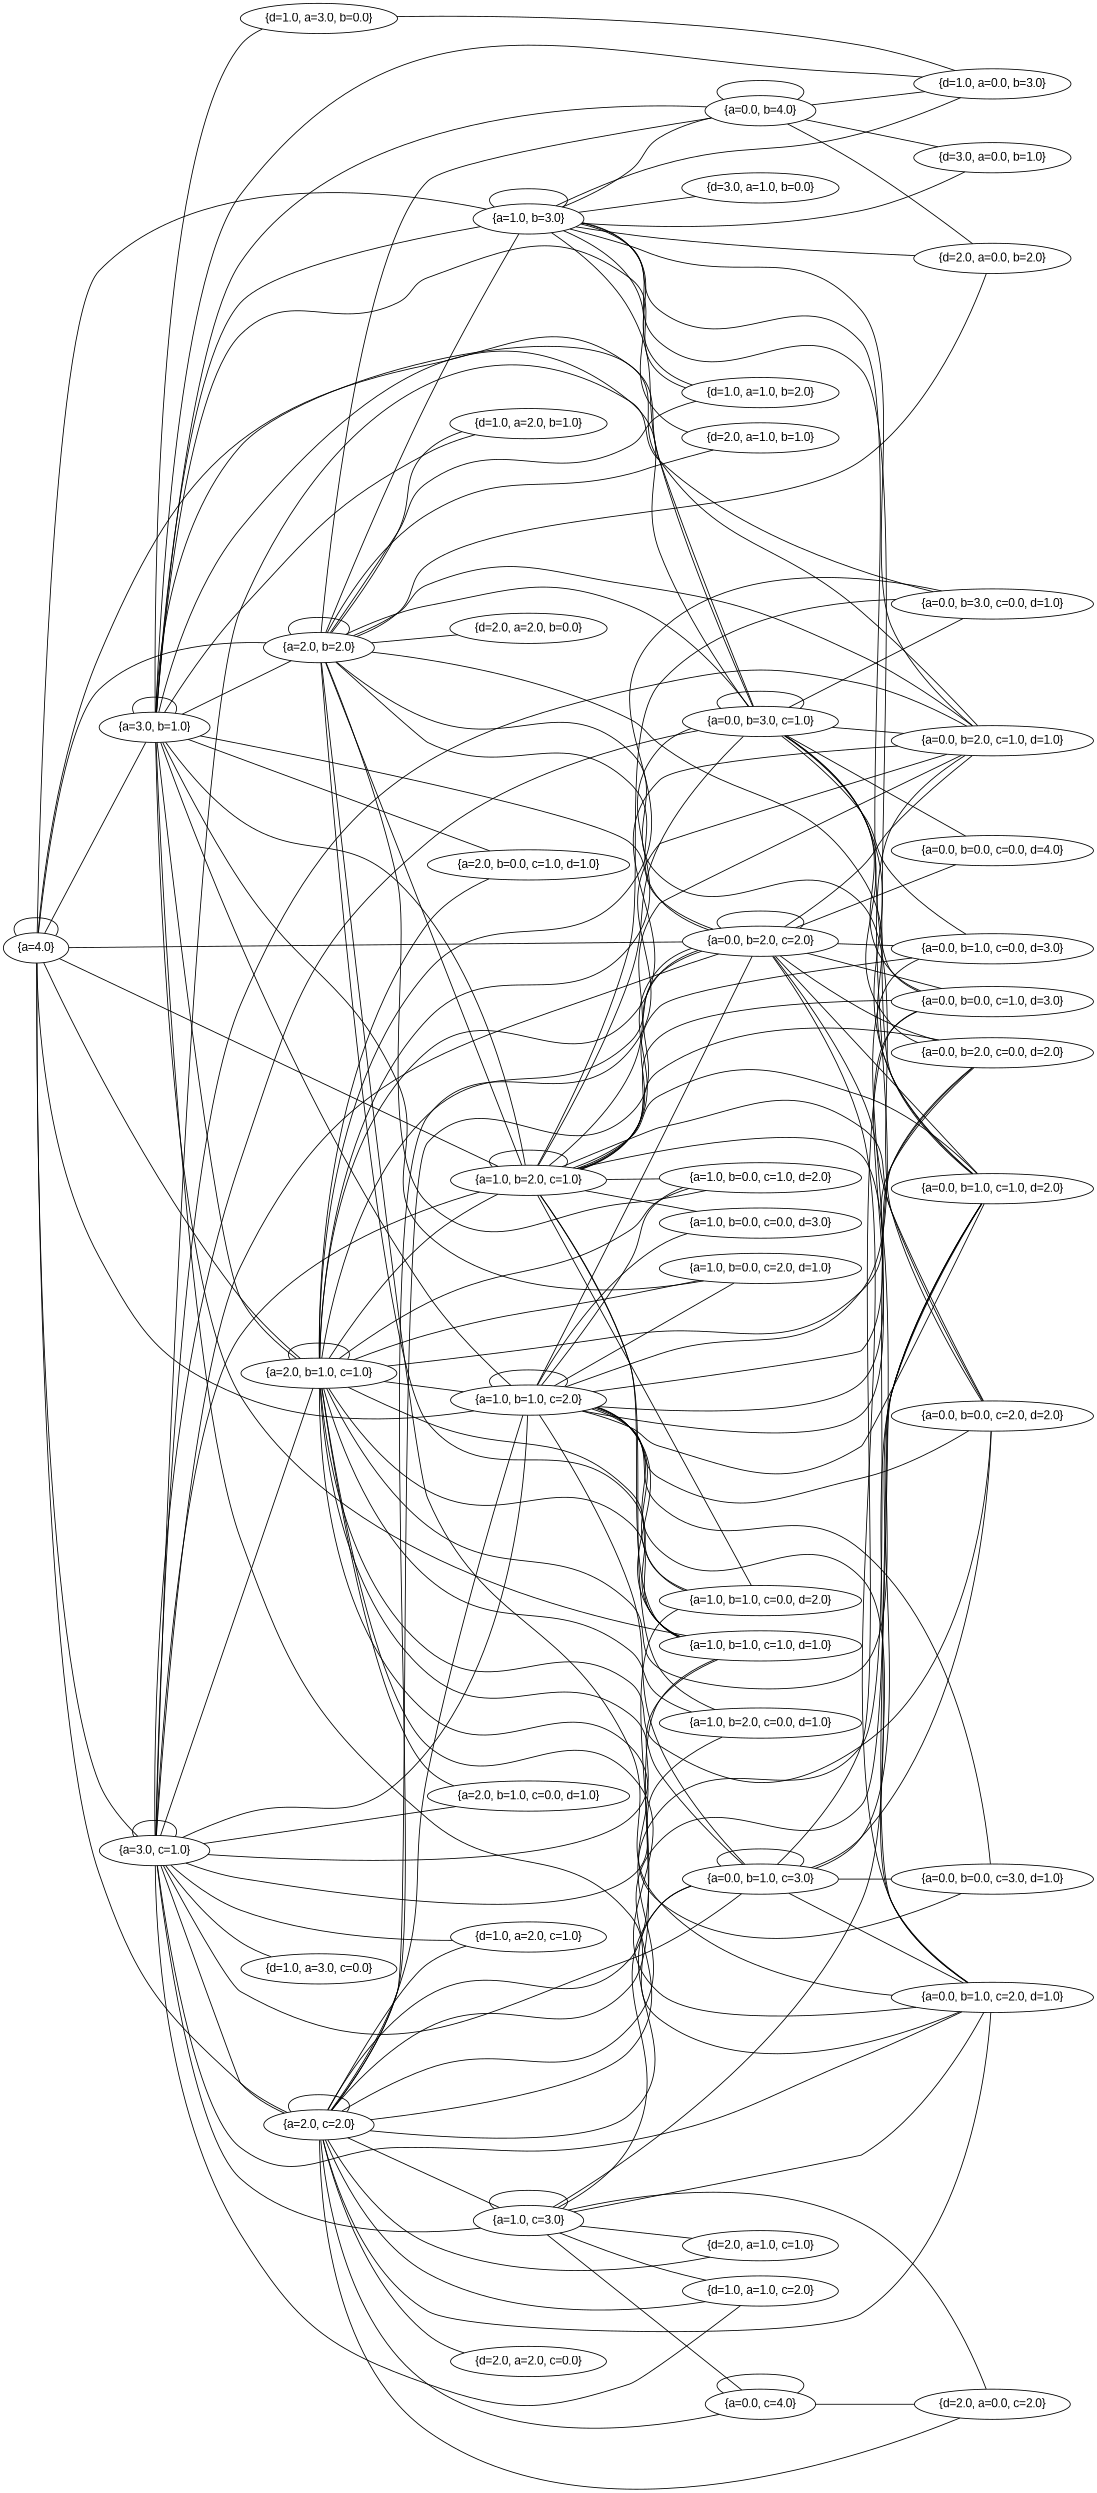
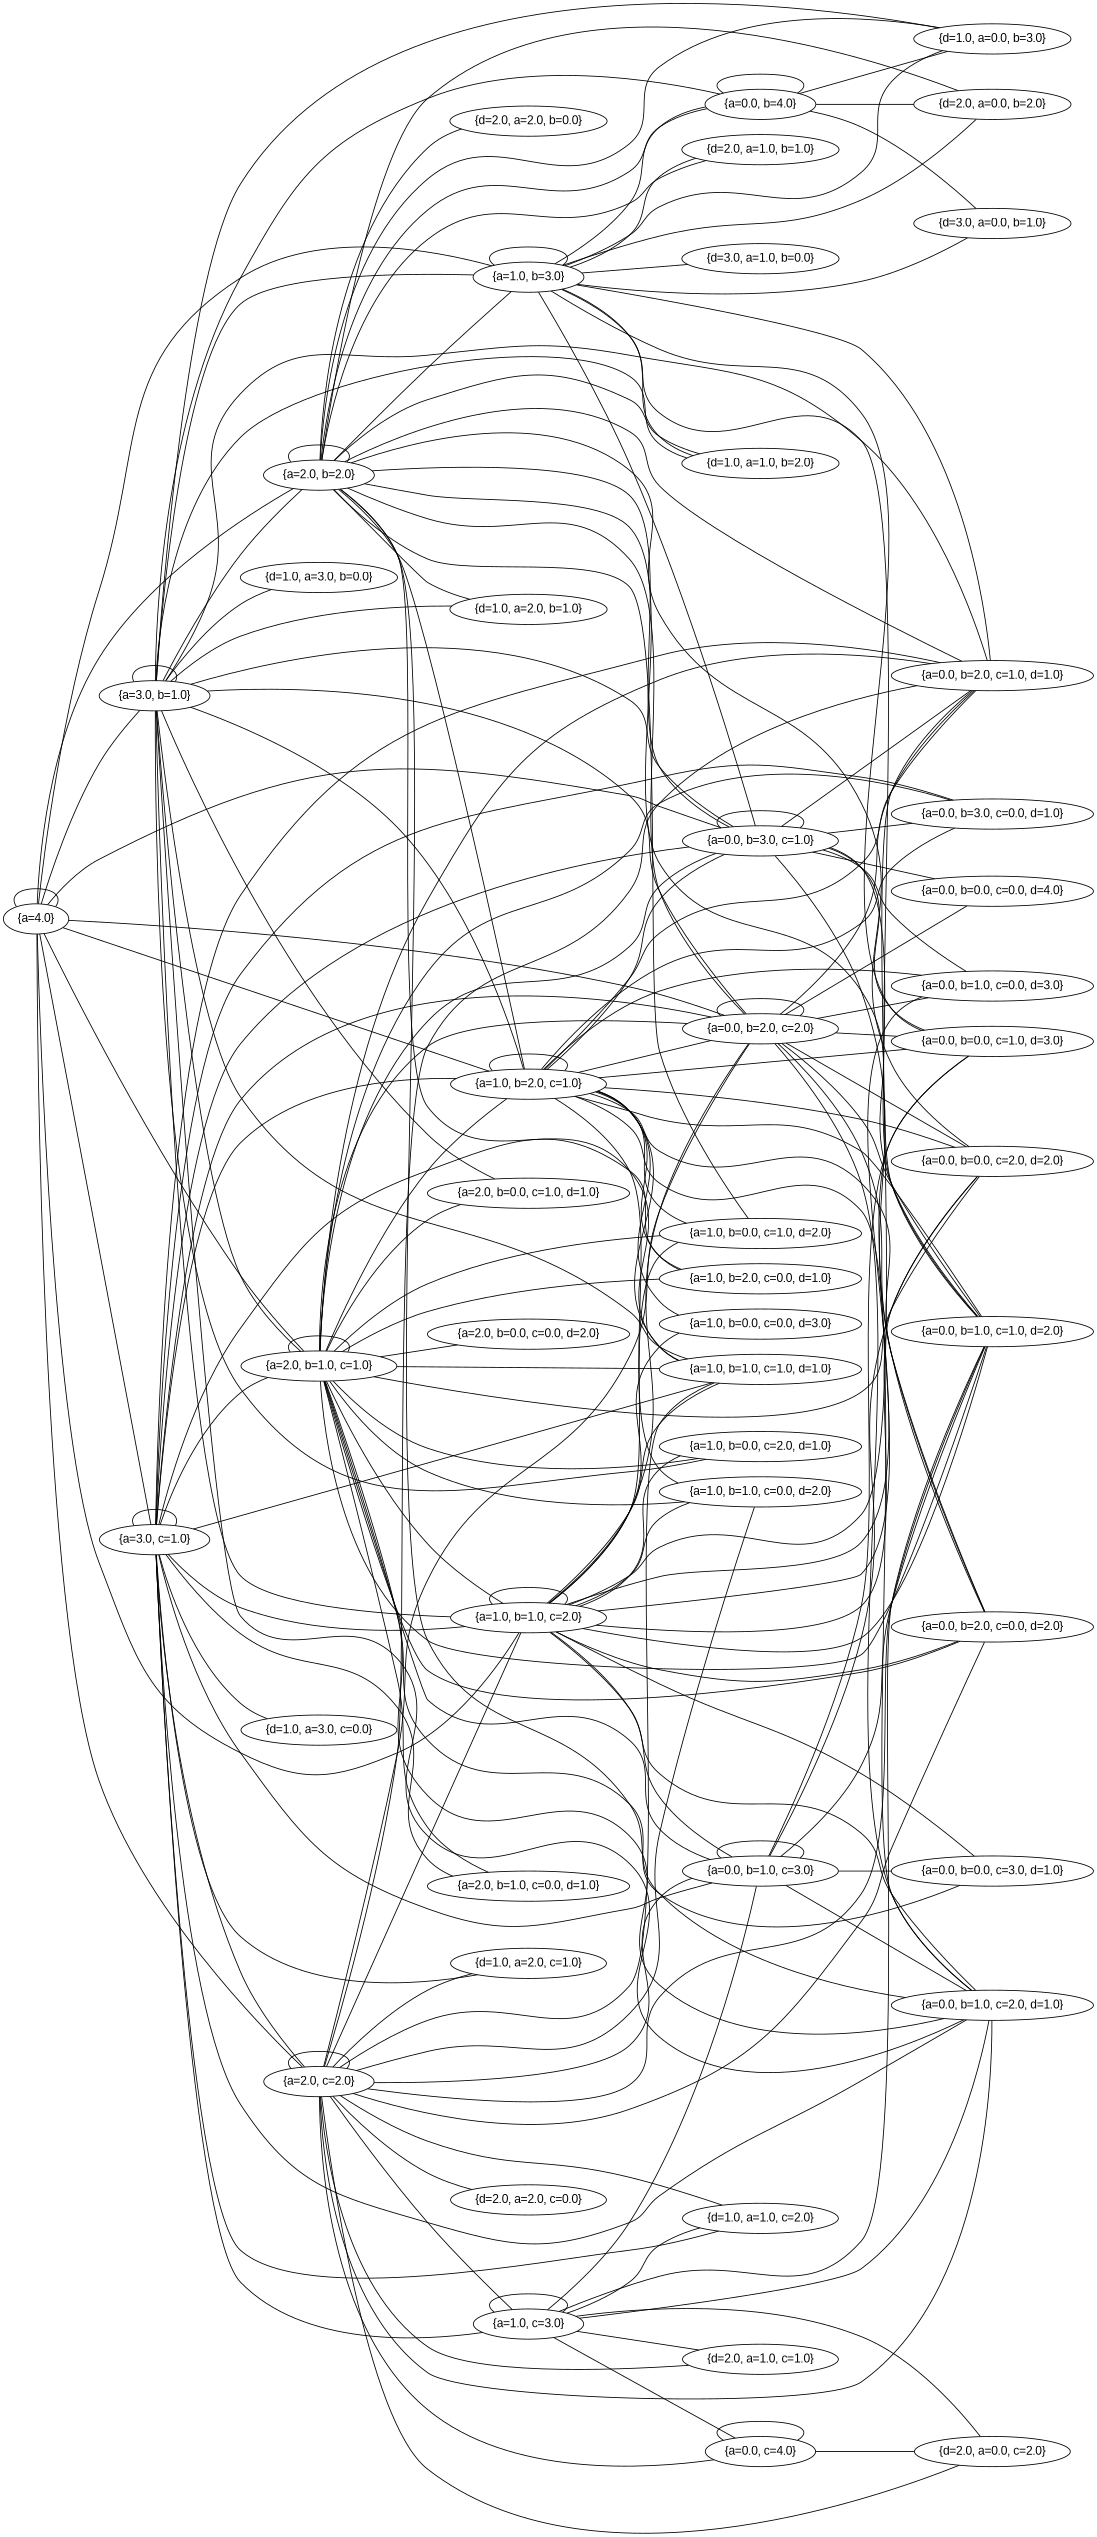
edge "{d=1.0, a=3.0, b=0.0}" -- "{d=1.0, a=0.0, b=3.0}": now "{a=2.0, b=2.0}" -- "{d=1.0, a=0.0, b=3.0}"
node "{a=2.0, b=0.0, c=0.0, d=2.0}": added
